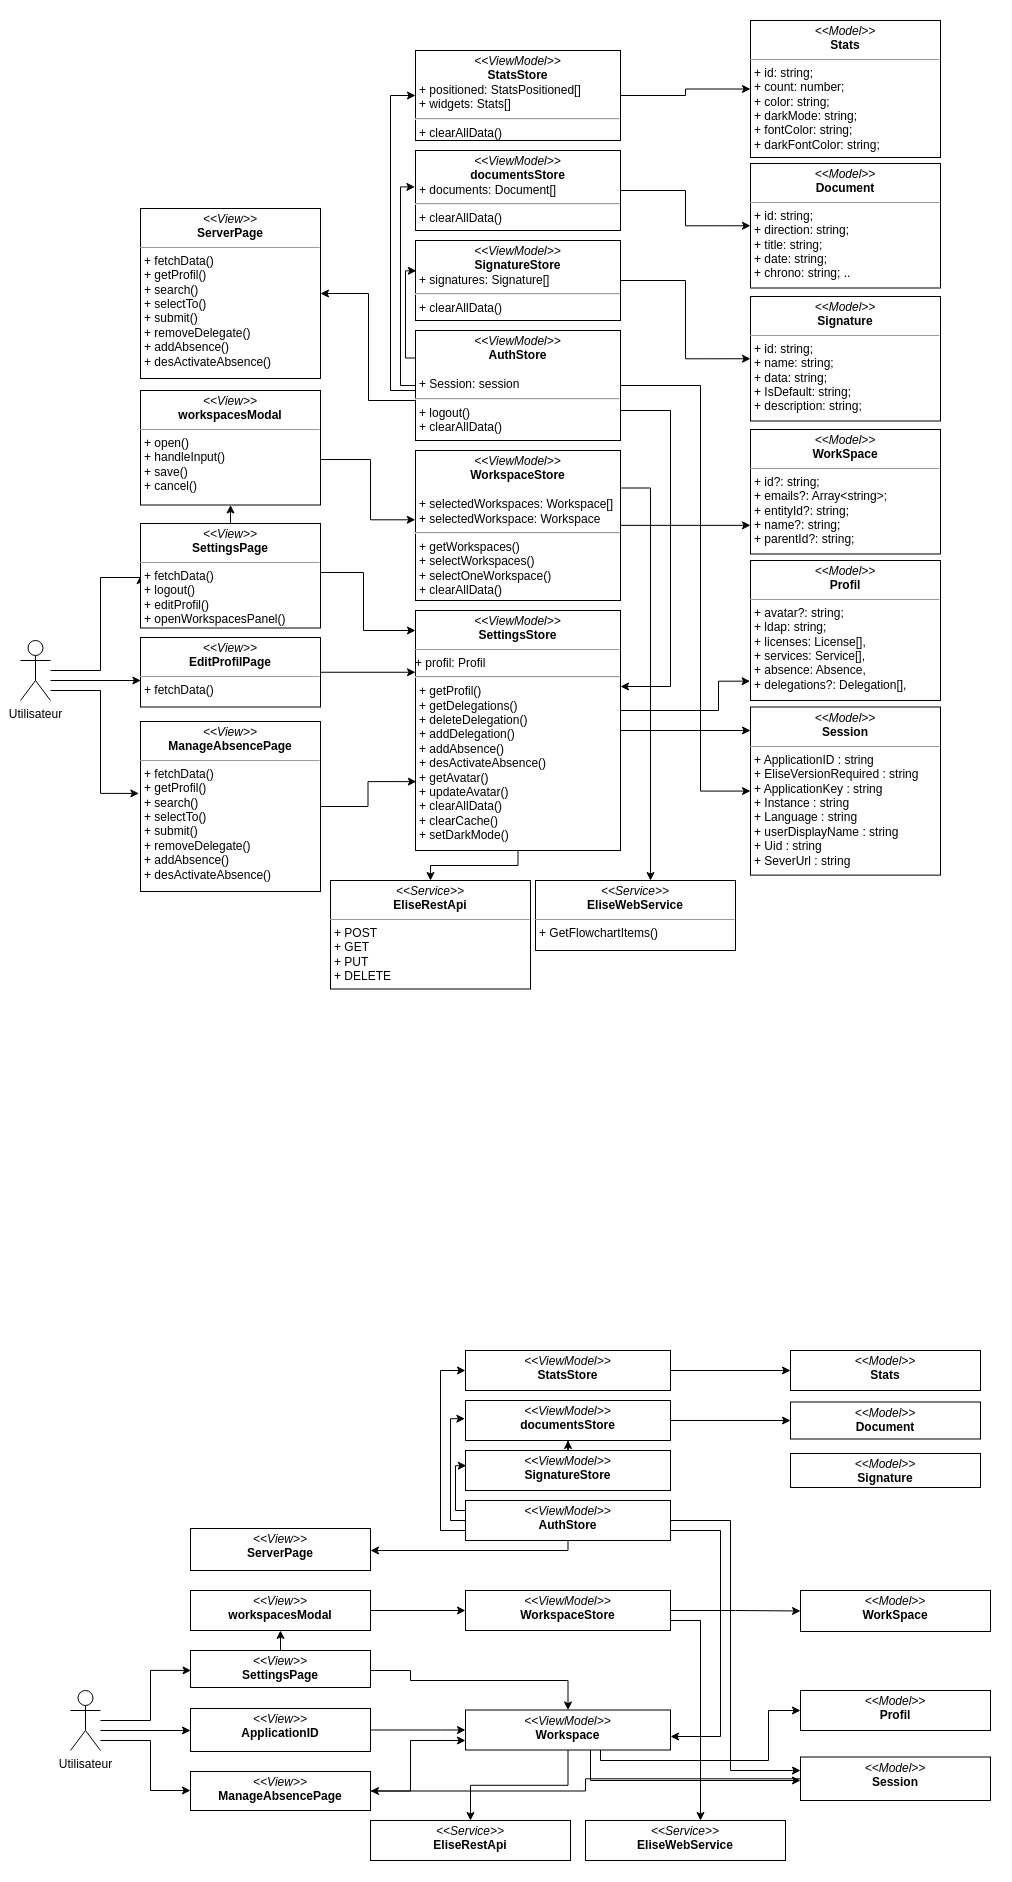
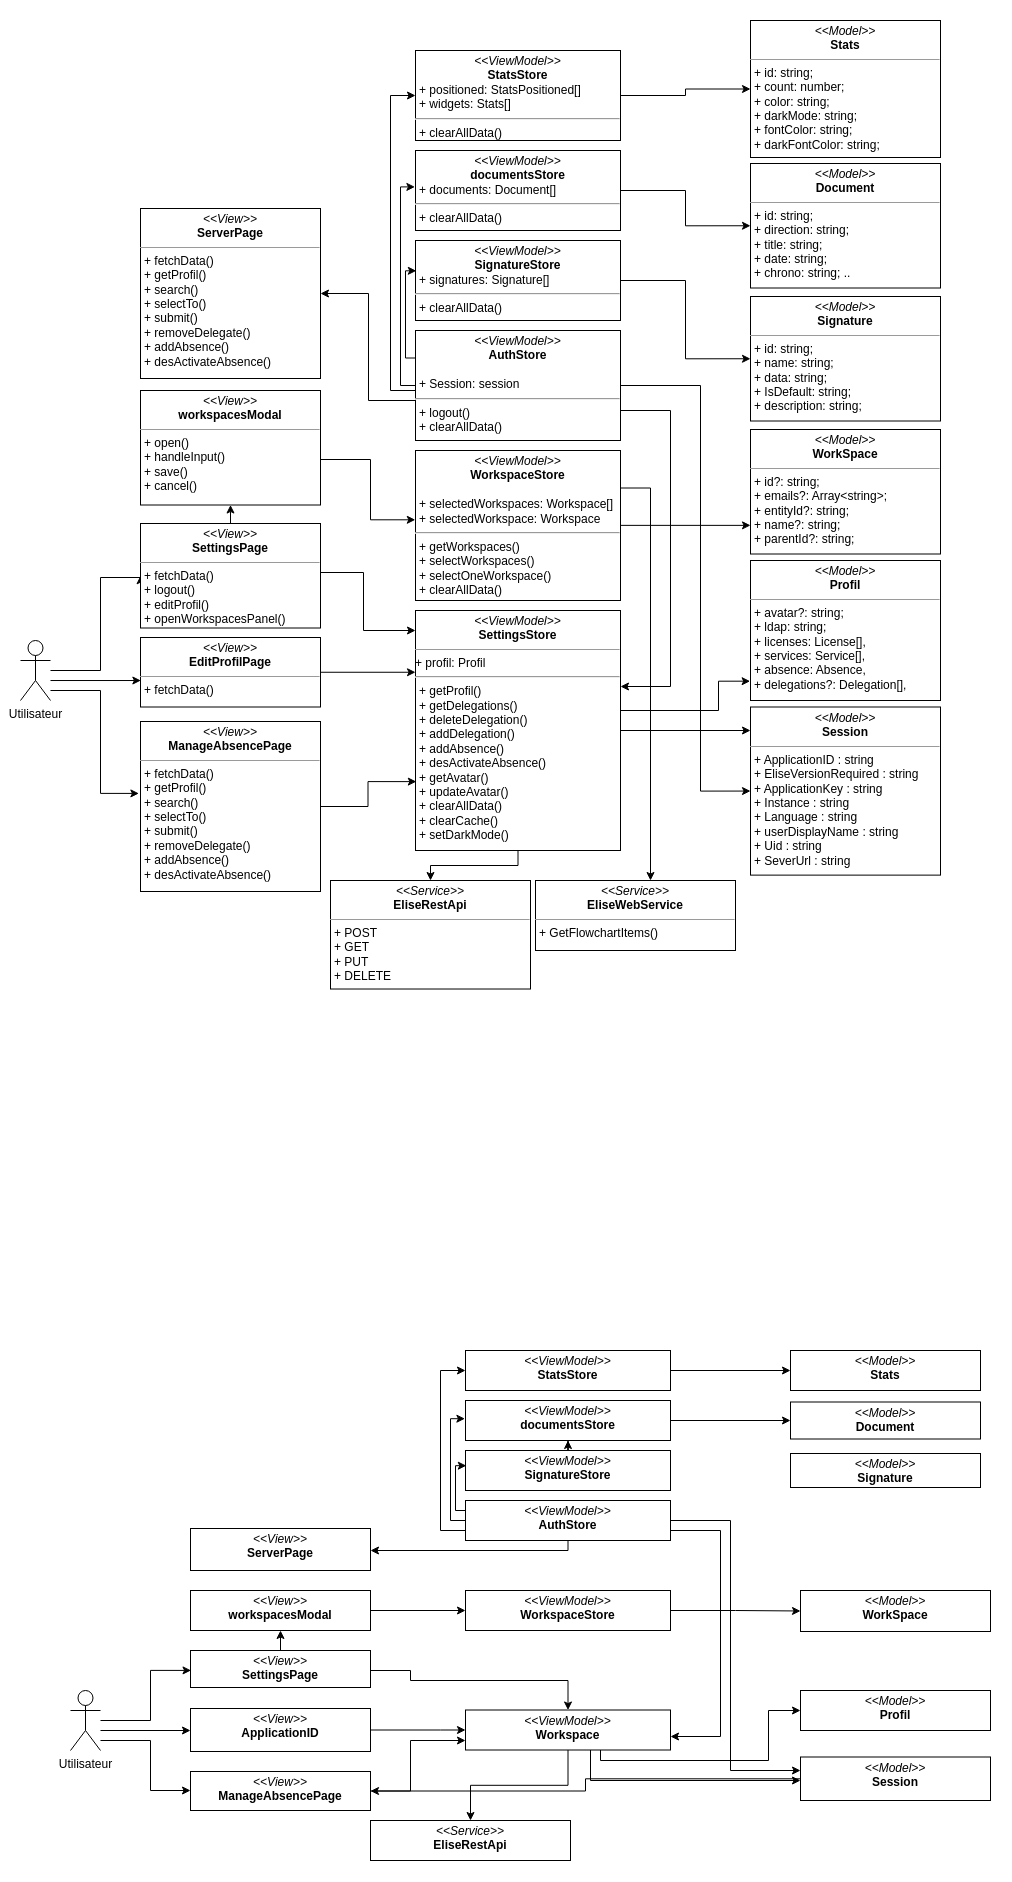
edge "<<ViewModel>> WorkspaceStore" -> "<<Service>> EliseWebService": removed
node "<<Service>> EliseWebService": removed
